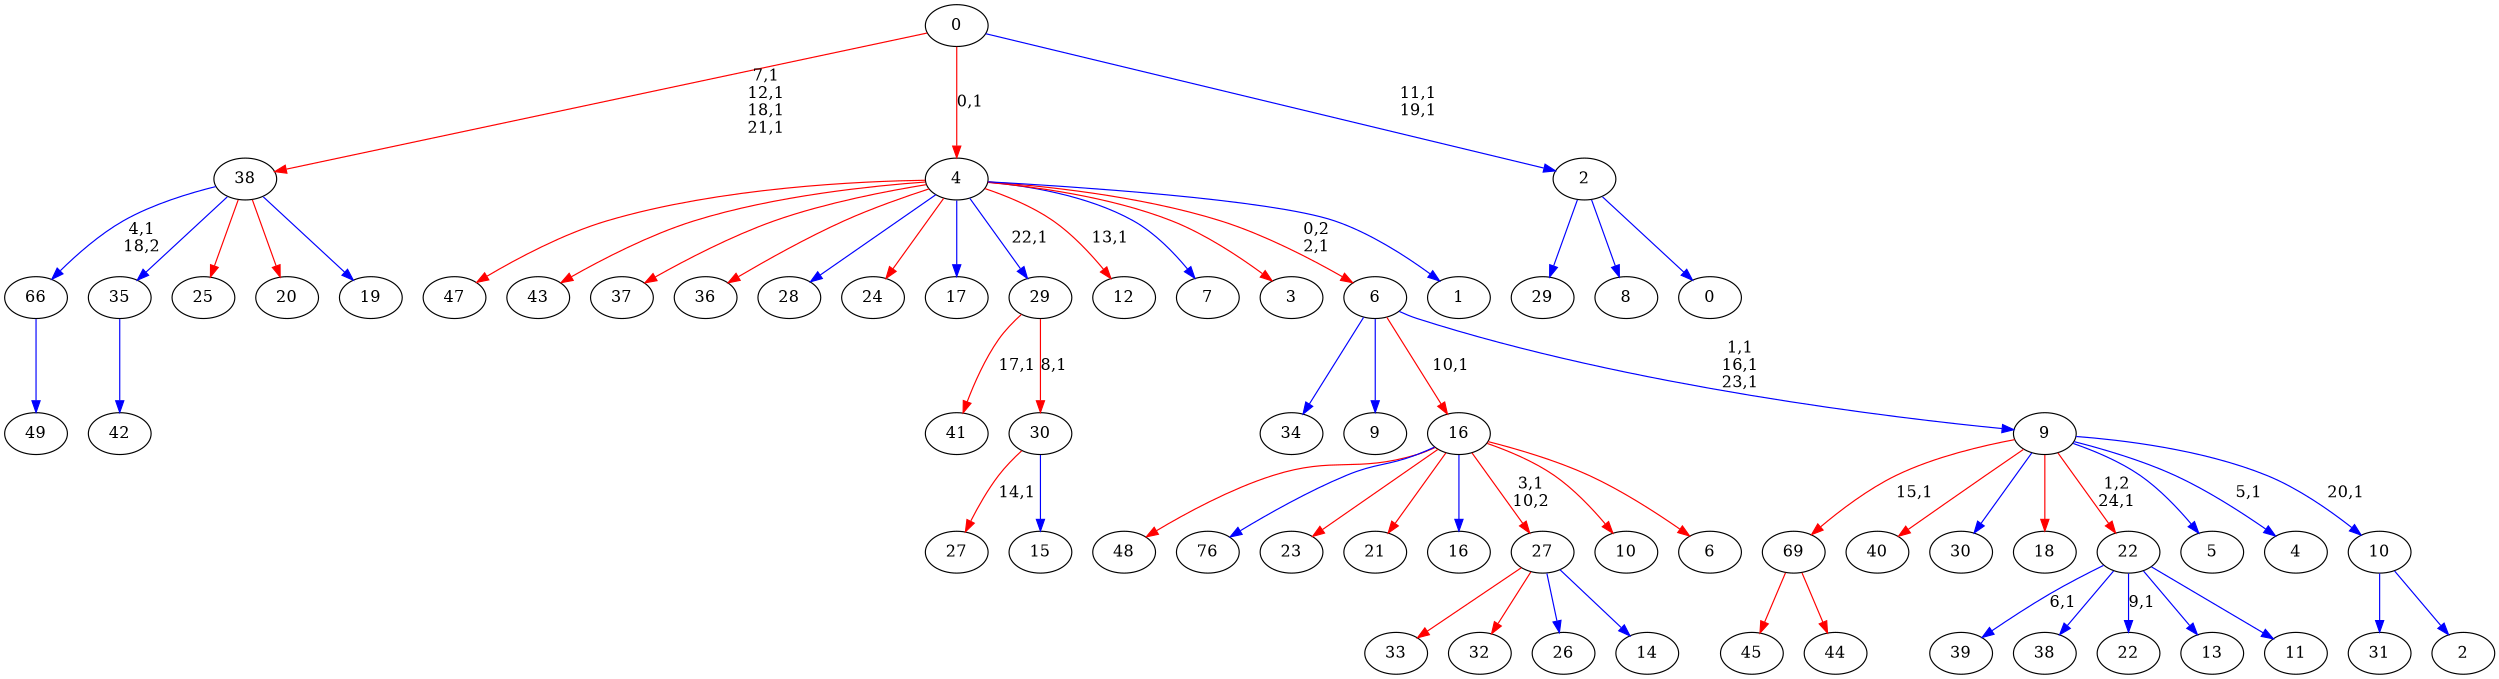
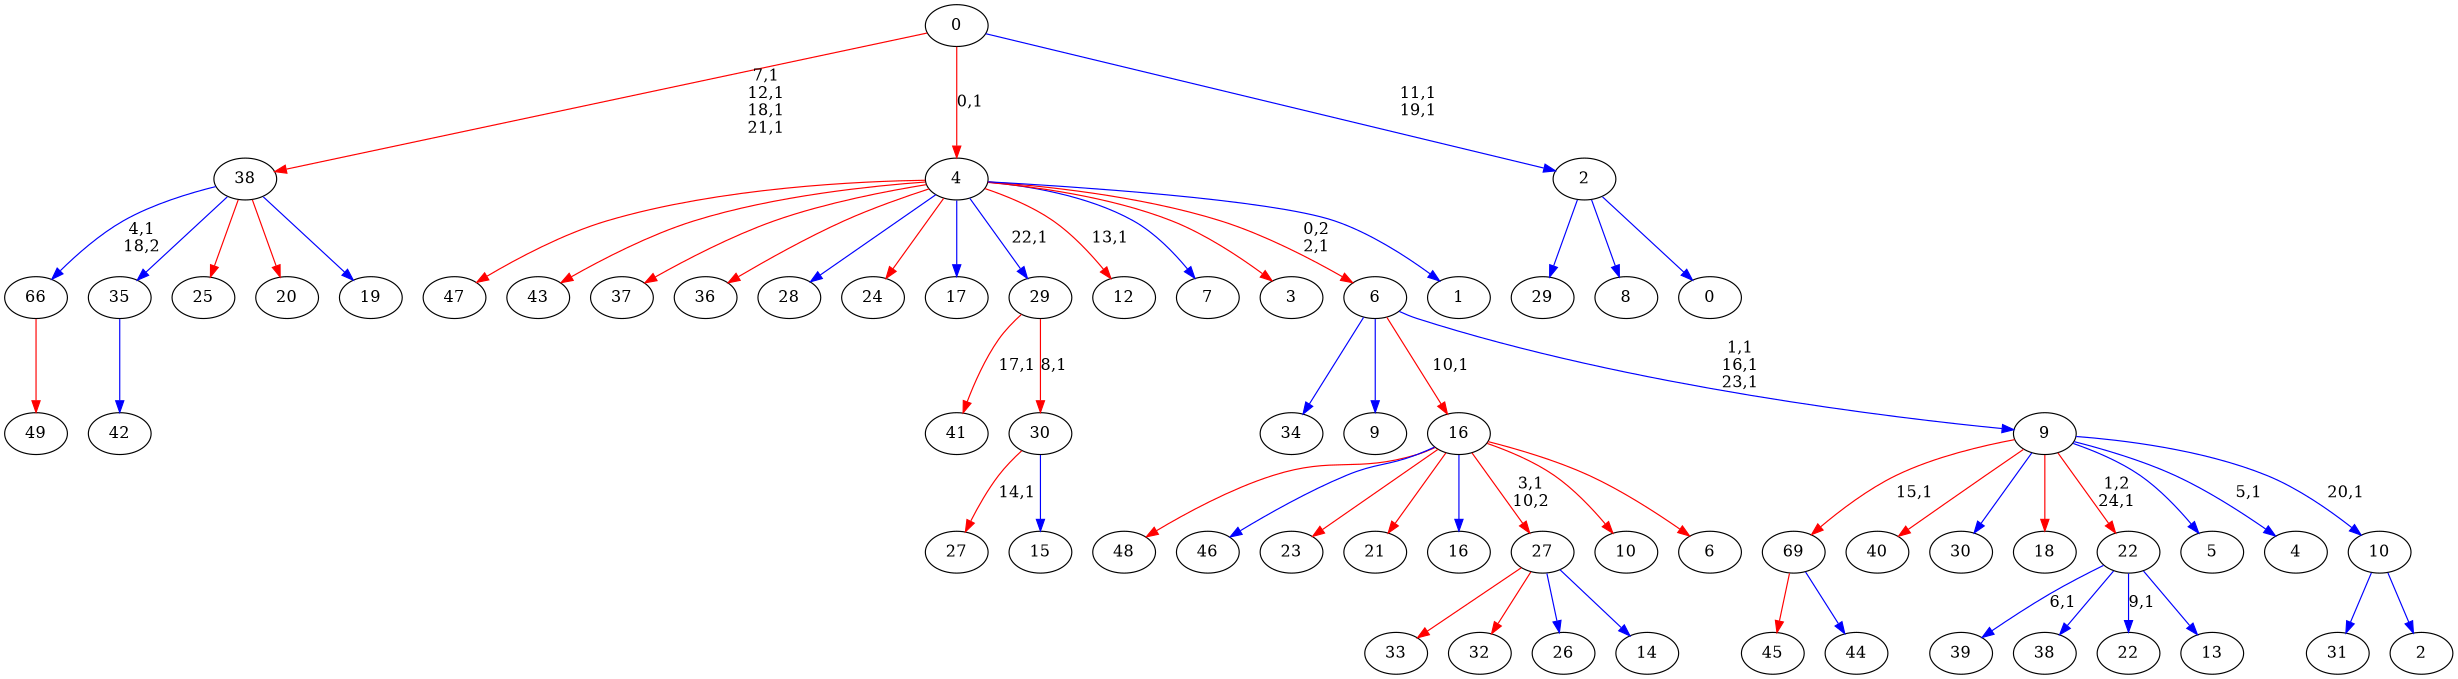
edge "66" -> "49": color blue -> red
node "76": label "76" -> "46"
edge "69" -> "44": color red -> blue
node "11": removed
